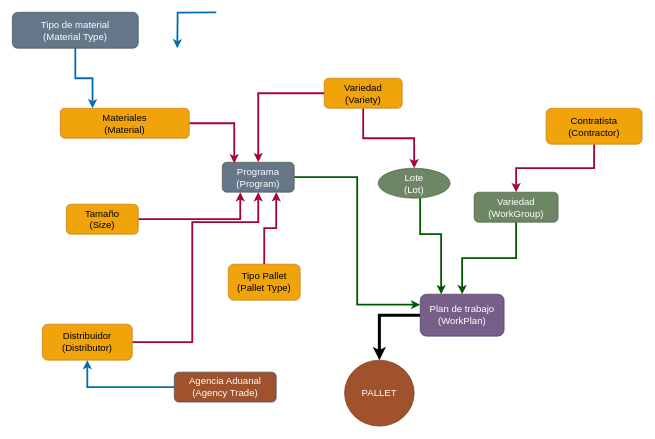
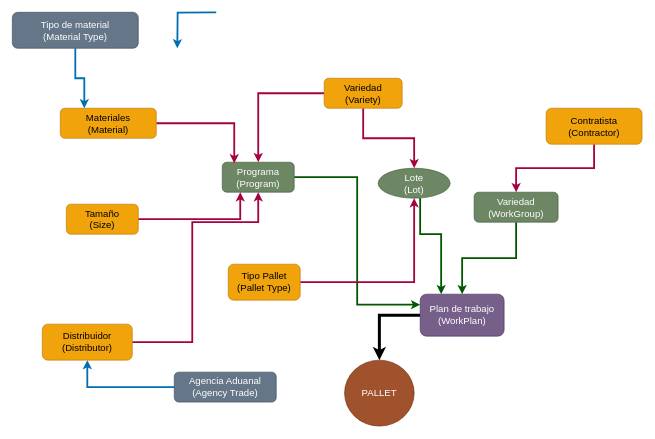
node "Materiales(Material)": size 129x30 -> 96x30
node "Programa(Program)": fillcolor #647687 -> #6d8764
edge "Tipo Pallet(Pallet Type)" -> "Programa(Program)": now "Tipo Pallet(Pallet Type)" -> "Lote(Lot)"
node "Agencia Aduanal(Agency Trade)": fillcolor #a0522d -> #647687
